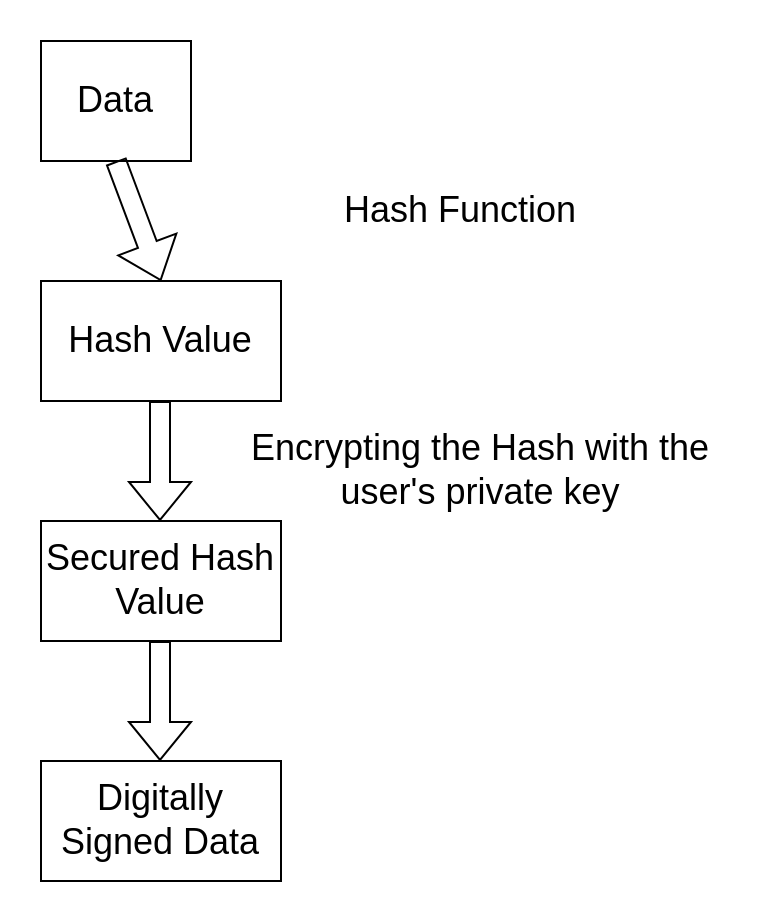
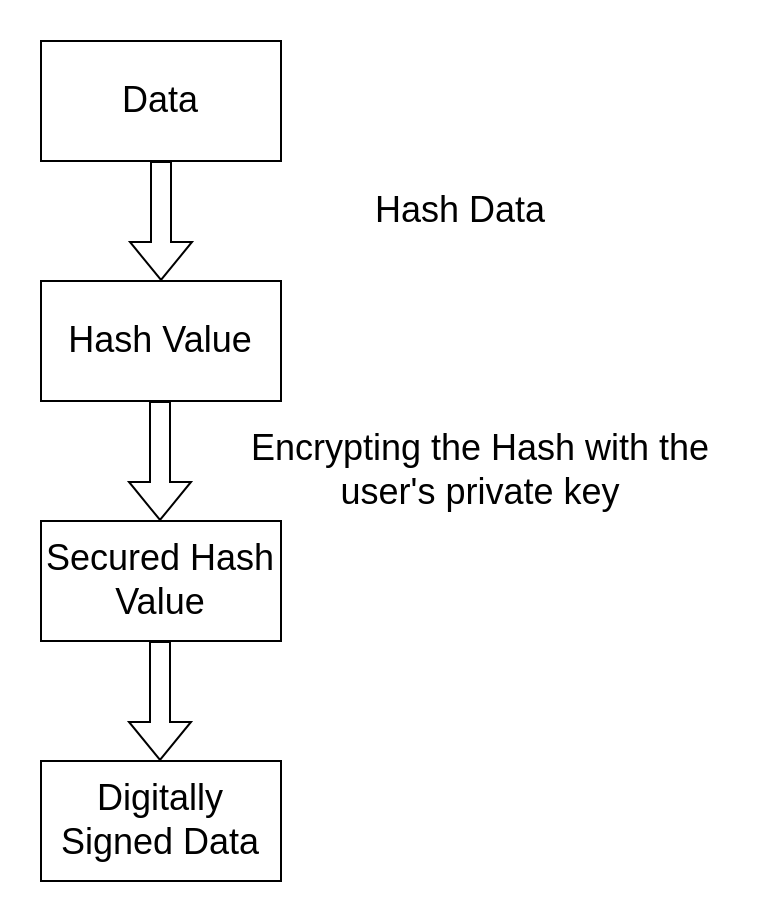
node "Data": size 150x120 -> 240x120
node "Hash Function": label "Hash Function" -> "Hash Data"
